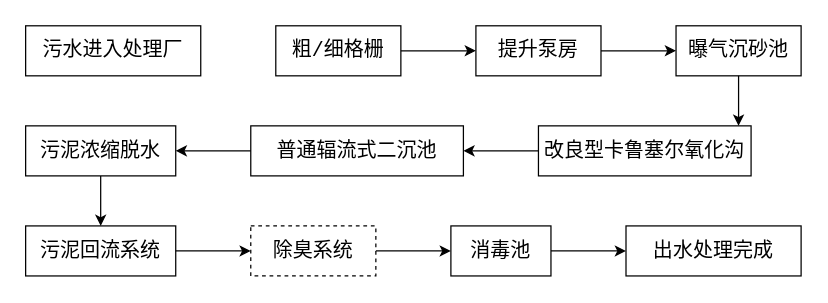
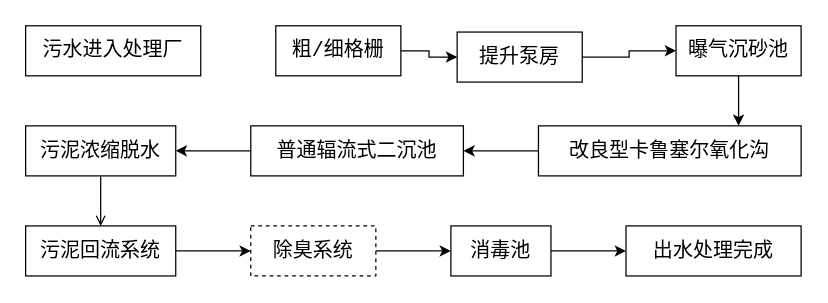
node "提升泵房": moved (538, 51) -> (519, 57)
node "改良型卡鲁塞尔氧化沟": size 213x50 -> 263x50
edge "污泥浓缩脱水" -> "污泥回流系统": arrowhead classic -> open
